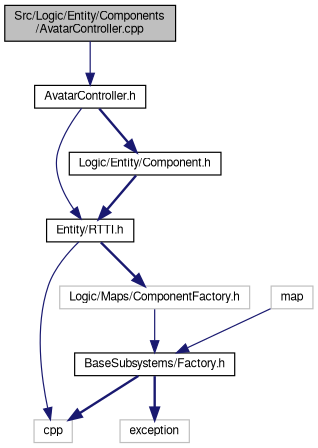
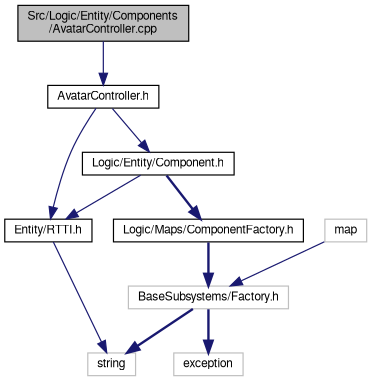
edge "AvatarController.h" -> "Logic/Entity/Component.h": style bold -> solid
edge "Logic/Entity/Component.h" -> "Entity/RTTI.h": style bold -> solid
edge "Entity/RTTI.h" -> "Logic/Maps/ComponentFactory.h": now "Logic/Entity/Component.h" -> "Logic/Maps/ComponentFactory.h"
node "Logic/Maps/ComponentFactory.h": color grey75 -> black
edge "Logic/Maps/ComponentFactory.h" -> "BaseSubsystems/Factory.h": style solid -> bold
node "BaseSubsystems/Factory.h": color black -> grey75
node "cpp": label "cpp" -> "string"
